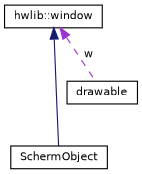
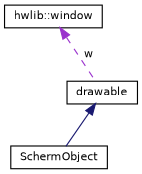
edge "SchermObject" -> "hwlib::window": now "SchermObject" -> "drawable"
